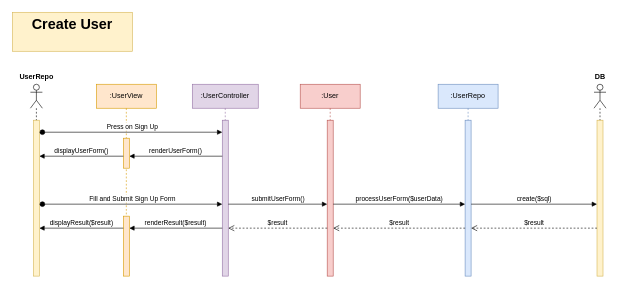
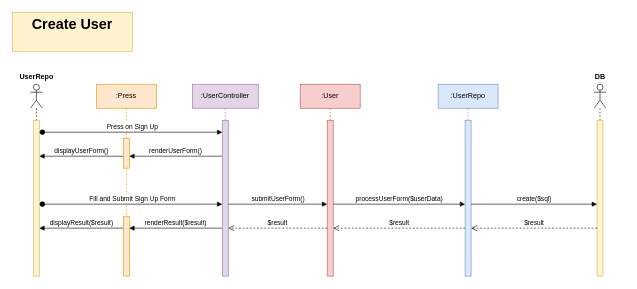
node ":UserView": label ":UserView" -> ":Press"
